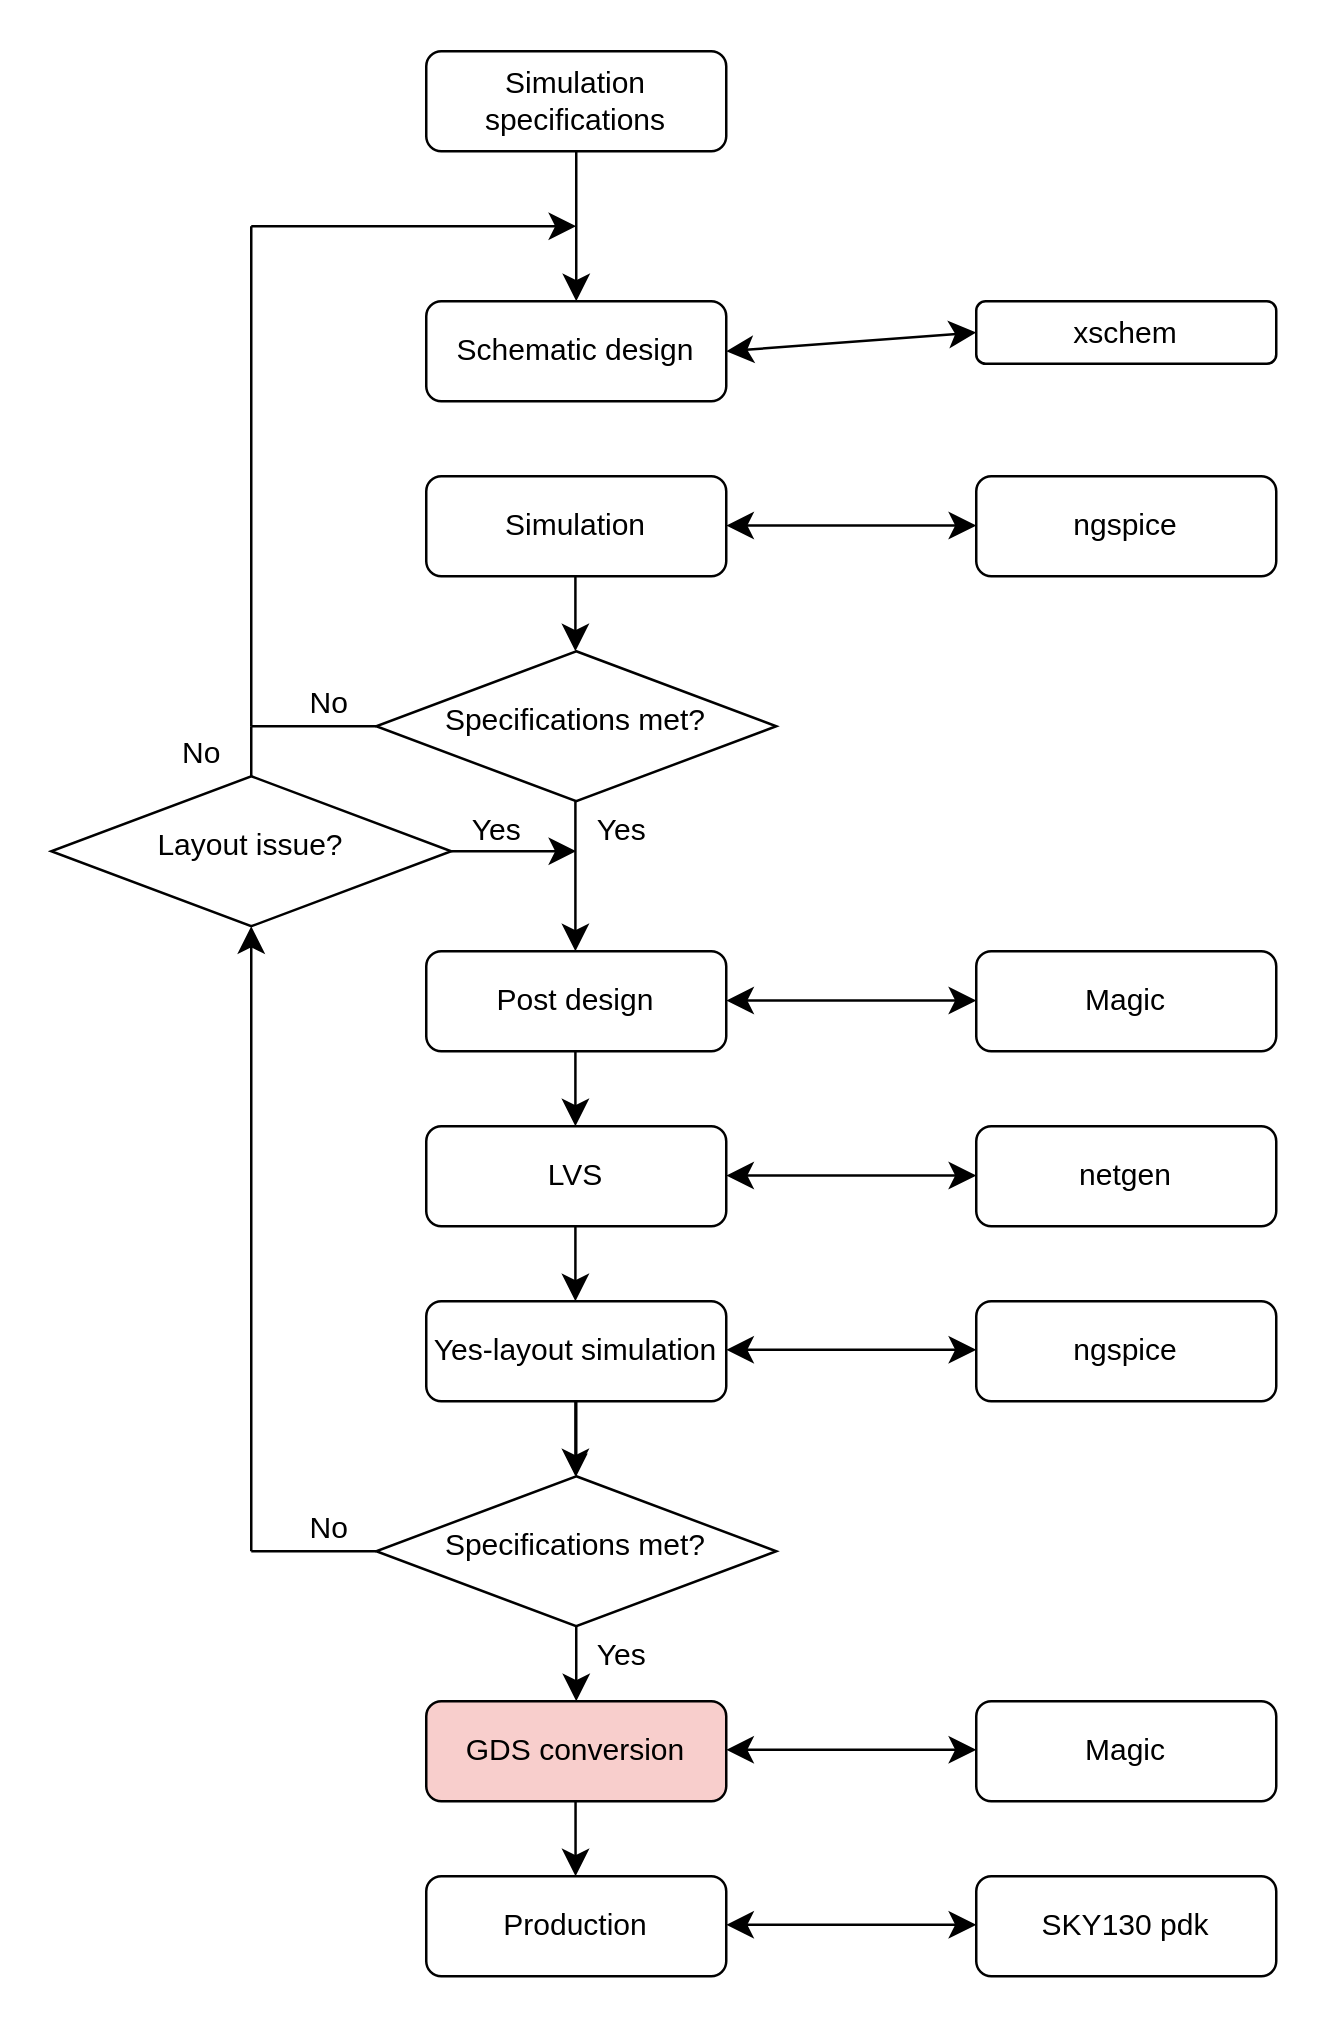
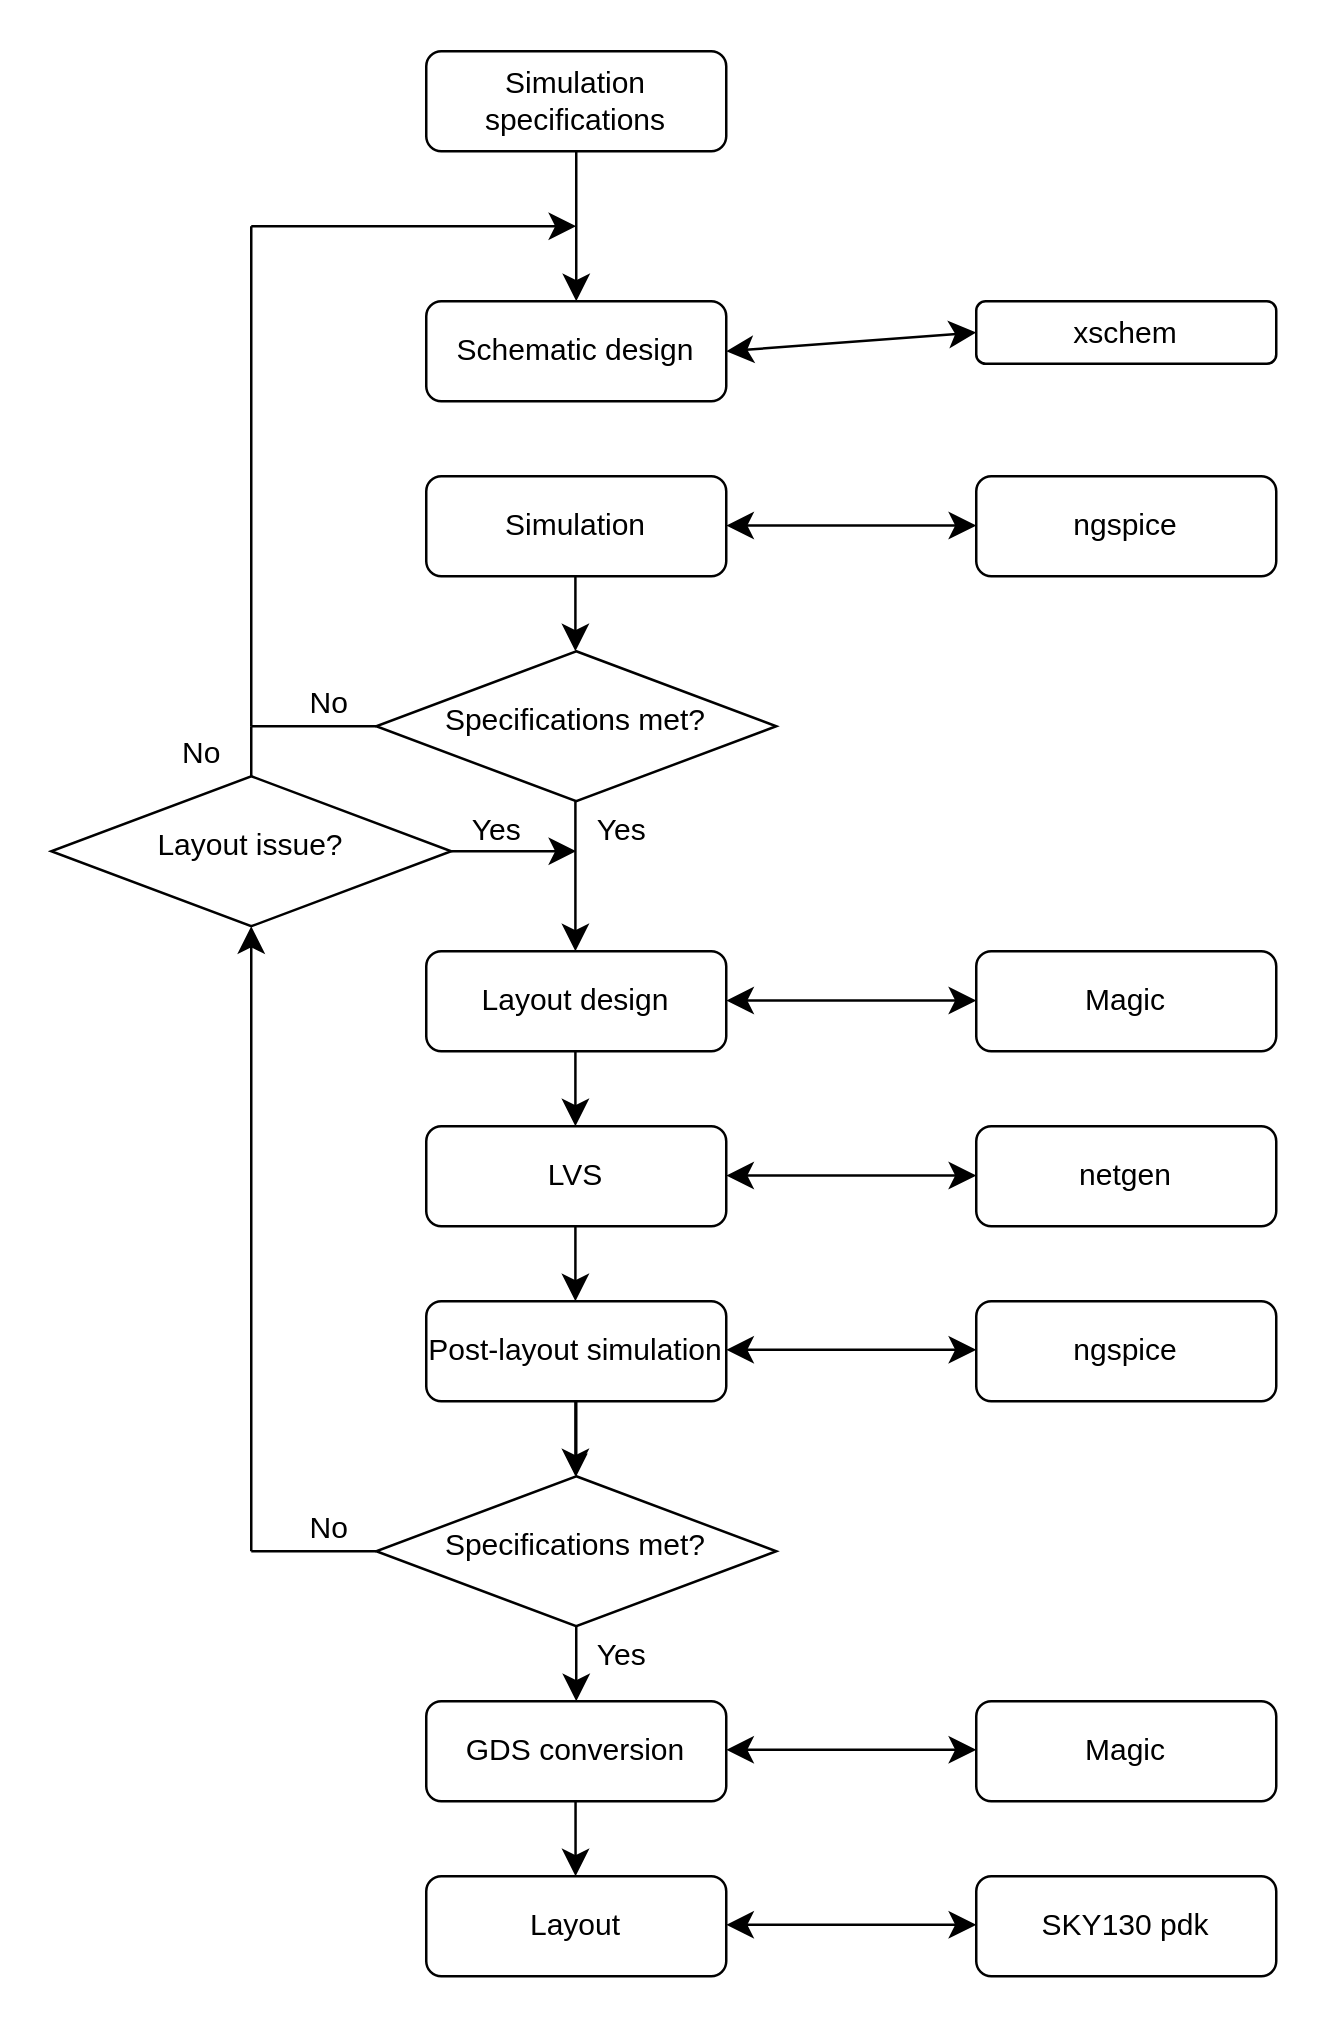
node "Post design": label "Post design" -> "Layout design"
node "Yes-layout simulation": label "Yes-layout simulation" -> "Post-layout simulation"
node "GDS conversion": fillcolor #f8cecc -> #ffffff
node "Production": label "Production" -> "Layout"
